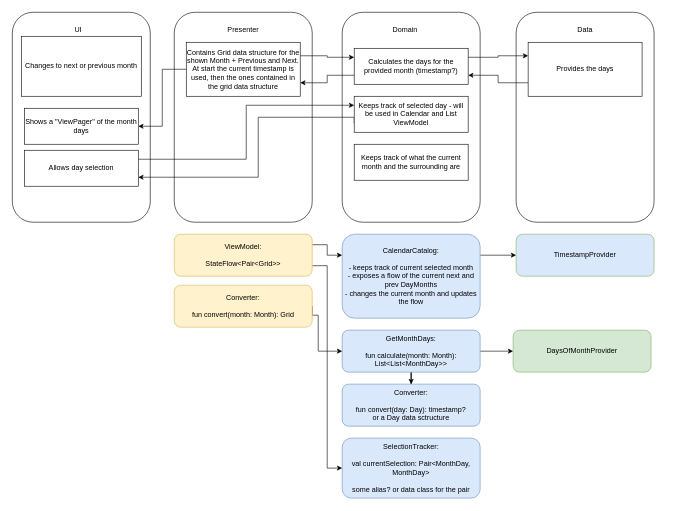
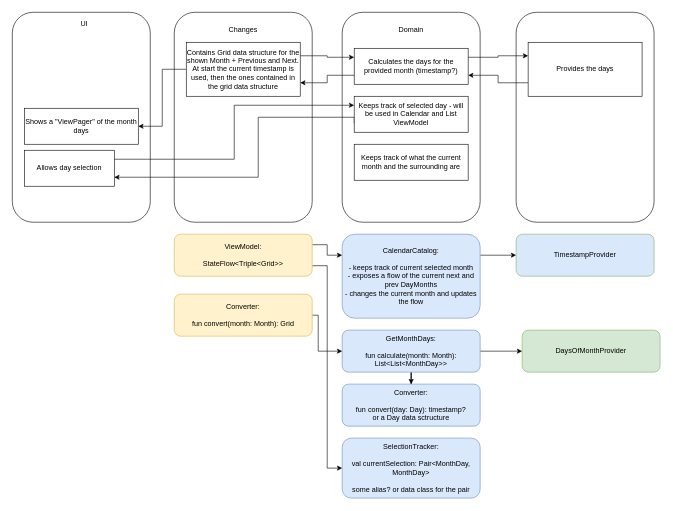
node "UI": moved (78, 30) -> (84, 24)
node "Presenter": label "Presenter" -> "Changes"
node "Domain": moved (405, 30) -> (411, 30)
node "Data": removed
node "Changes to next or previous month": removed
node "Allows day selection": size 114x36 -> 90x36
node "ViewModel: StateFlow<Pair<Grid>>": label "ViewModel: StateFlow<Pair<Grid>>" -> "ViewModel: StateFlow<Triple<Grid>>"
node "Converter: fun convert(month: Month): Grid": moved (243, 306) -> (243, 315)
node "DaysOfMonthProvider": moved (582, 351) -> (591, 351)
